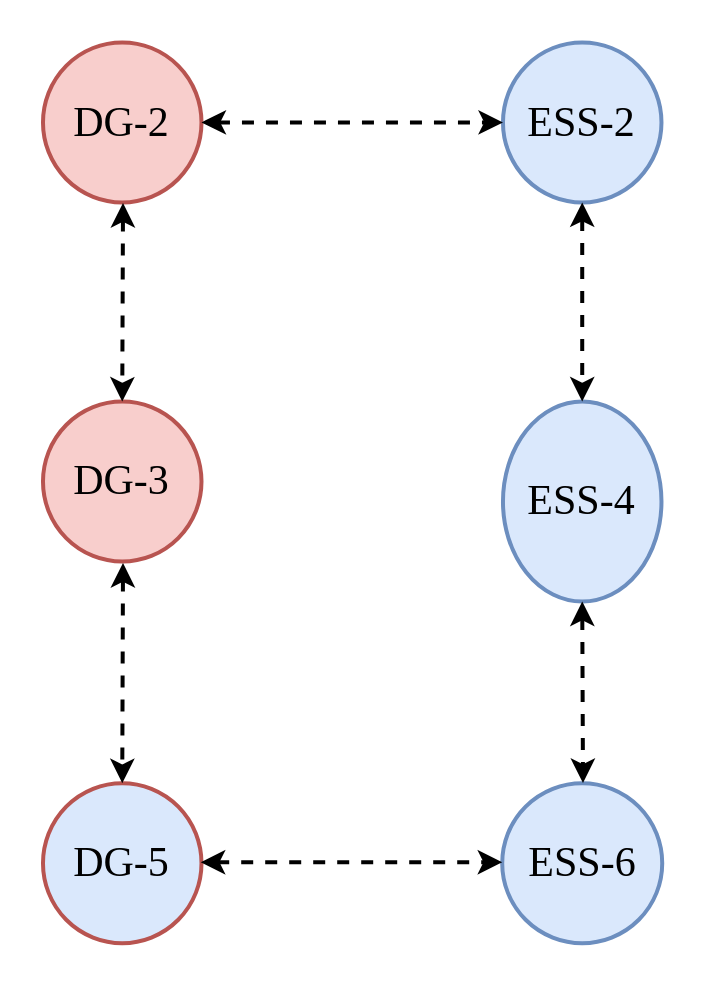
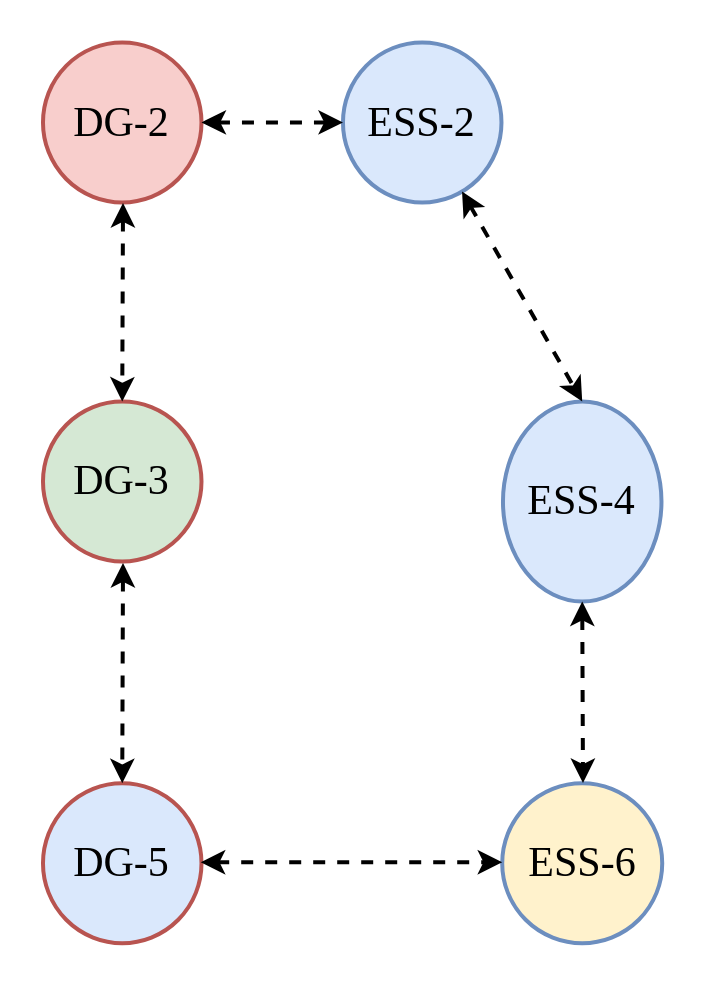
node "ESS-2": moved (582, 122) -> (422, 122)
node "DG-3": fillcolor #f8cecc -> #d5e8d4
node "ESS-6": fillcolor #dae8fc -> #fff2cc
